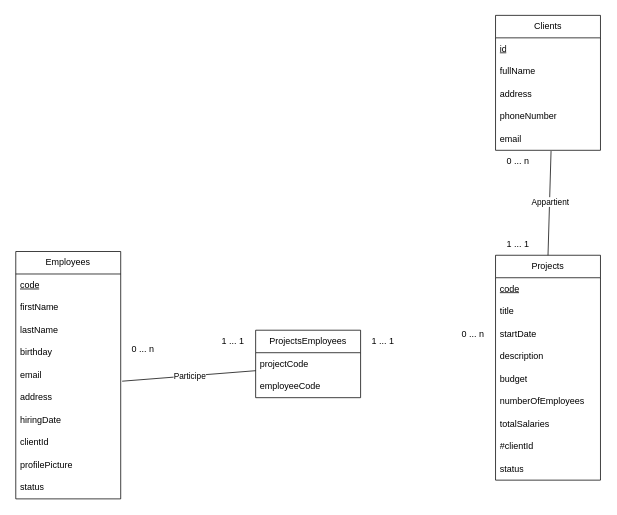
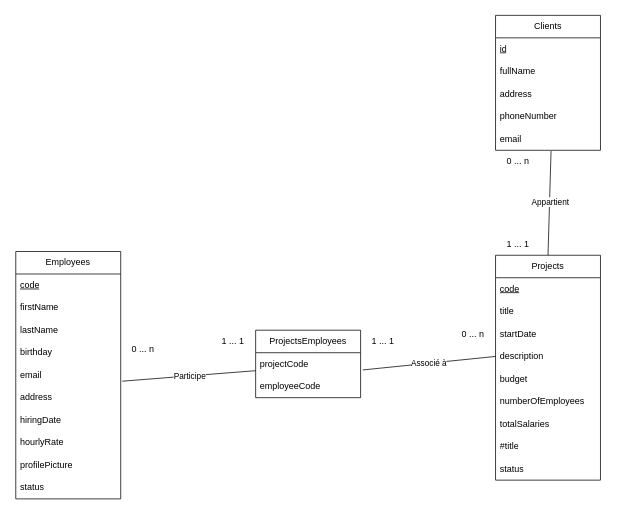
edge "description" -- "projectCode": added, label "Associé à"
node "clientId": label "clientId" -> "hourlyRate"
node "#clientId": label "#clientId" -> "#title"
